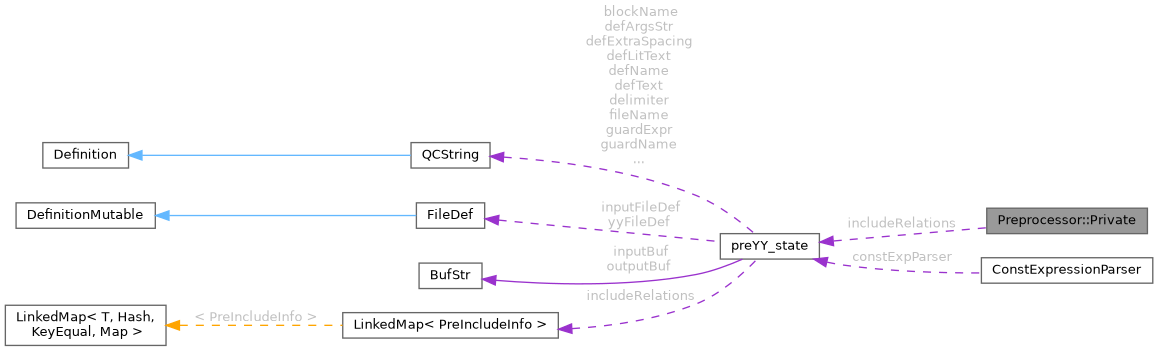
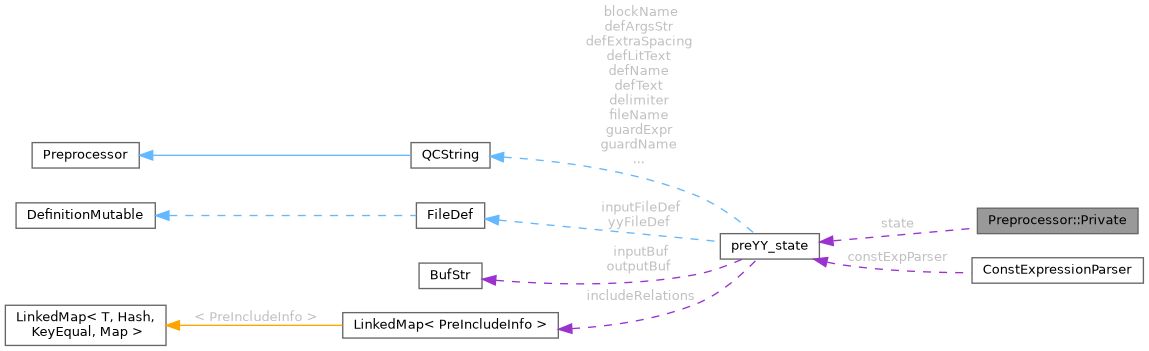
node "Definition": label "Definition" -> "Preprocessor"
edge "preYY_state" -> "QCString": color darkorchid3 -> steelblue1
edge "FileDef" -> "DefinitionMutable": style solid -> dashed
edge "Preprocessor::Private" -> "preYY_state": label " includeRelations" -> " state"
edge "preYY_state" -> "FileDef": color darkorchid3 -> steelblue1
edge "preYY_state" -> "BufStr": style solid -> dashed
edge "LinkedMap< PreIncludeInfo >" -> "LinkedMap< T, Hash, KeyEqual, Map >": style dashed -> solid
